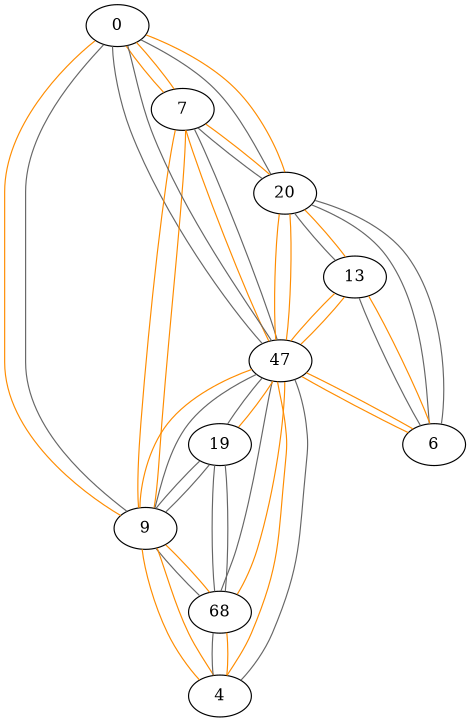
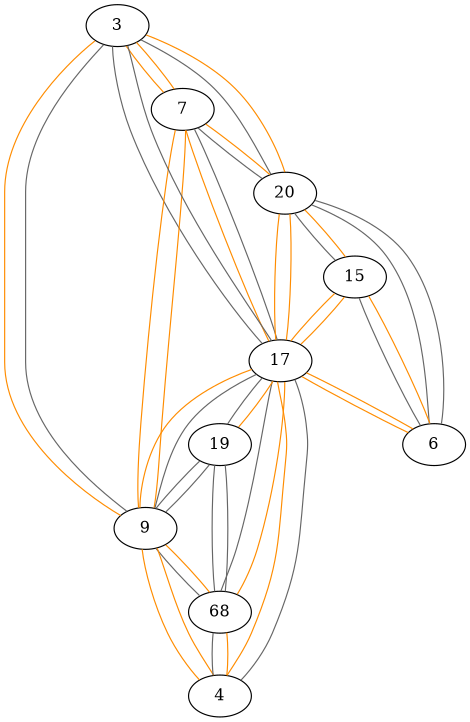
node "0": label "0" -> "3"
node "13": label "13" -> "15"
node "47": label "47" -> "17"
